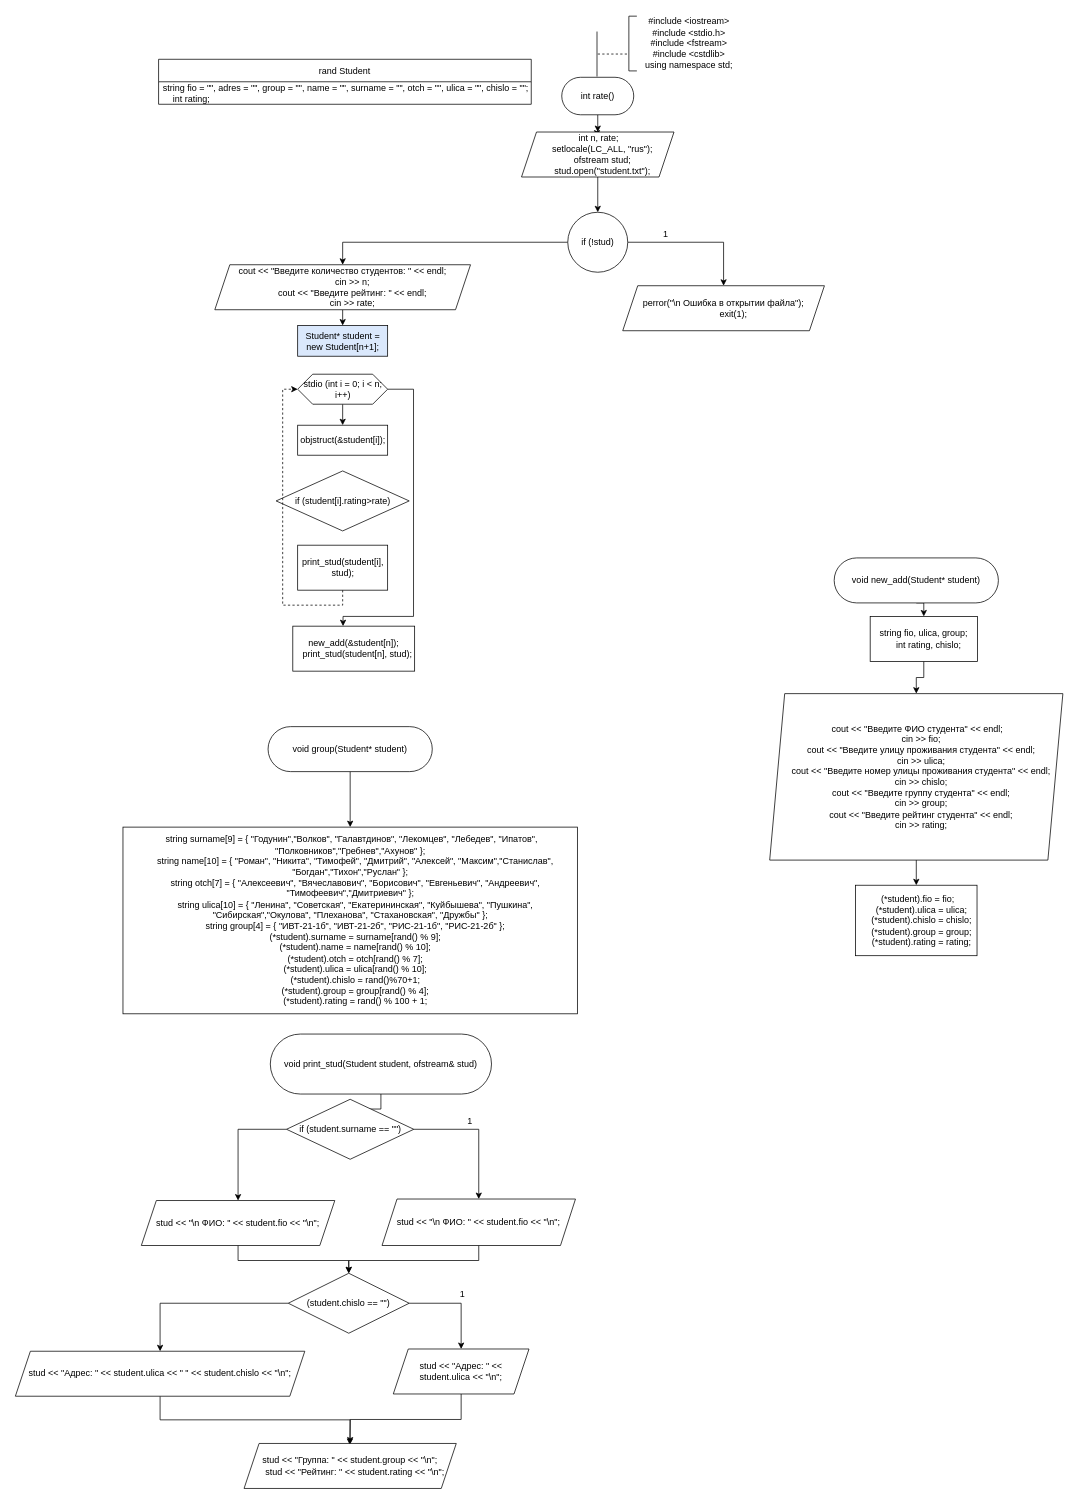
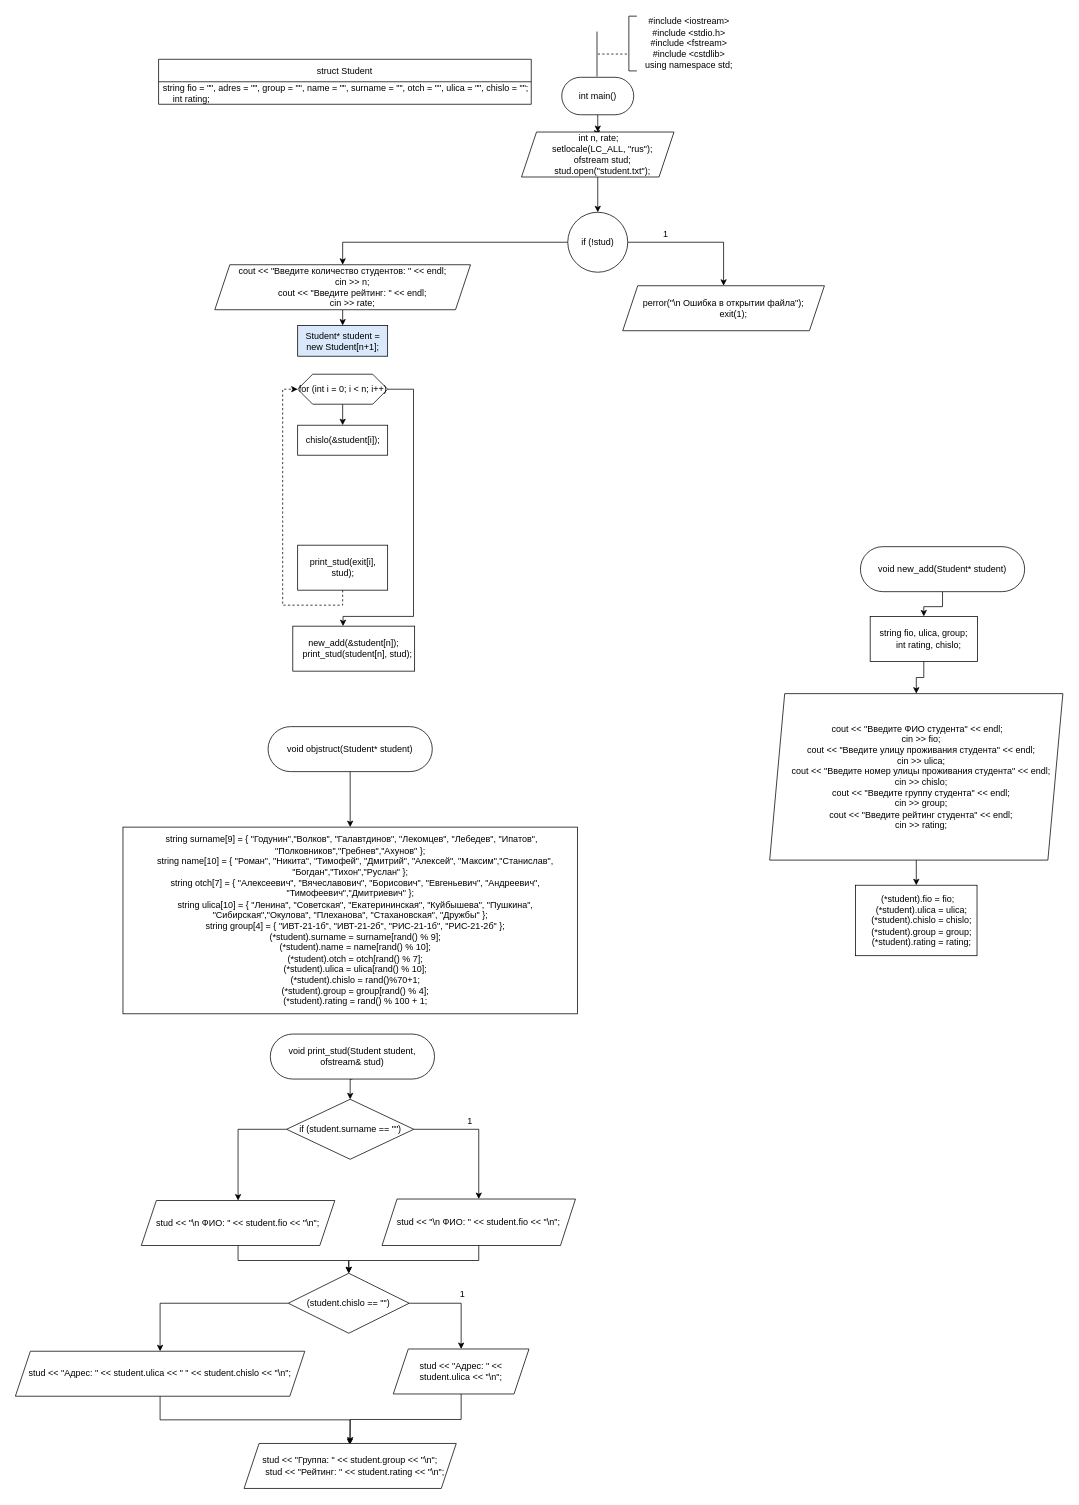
node "rand Student": label "rand Student" -> "struct Student"
node "int rate()": label "int rate()" -> "int main()"
node "stdio (int i = 0; i < n; i++)": label "stdio (int i = 0; i < n; i++)" -> "for (int i = 0; i < n; i++)"
node "objstruct(&student[i]);": label "objstruct(&student[i]);" -> "chislo(&student[i]);"
node "if (student[i].rating>rate)": removed
node "print_stud(student[i], stud);": label "print_stud(student[i], stud);" -> "print_stud(exit[i], stud);"
node "void new_add(Student* student)": moved (917, 580) -> (943, 569)
node "void group(Student* student)": label "void group(Student* student)" -> "void objstruct(Student* student)"
node "void print_stud(Student student, ofstream& stud)": size 221x60 -> 164x45
